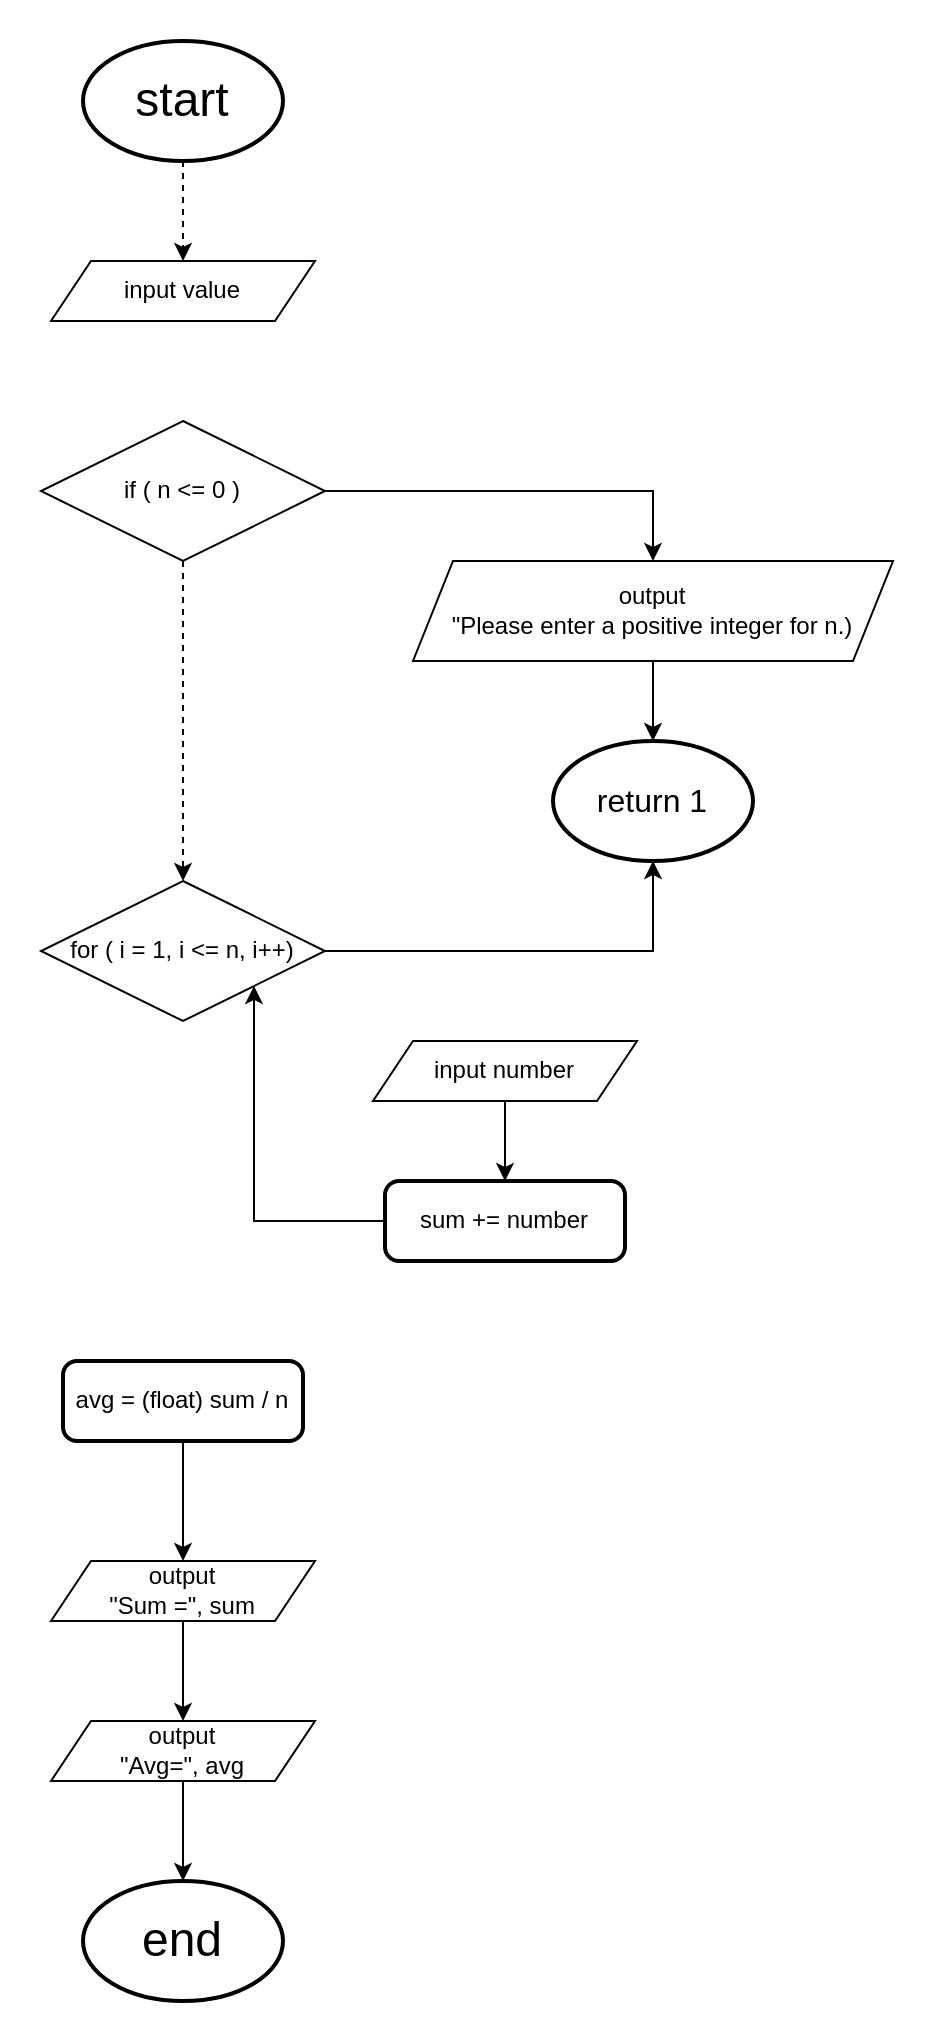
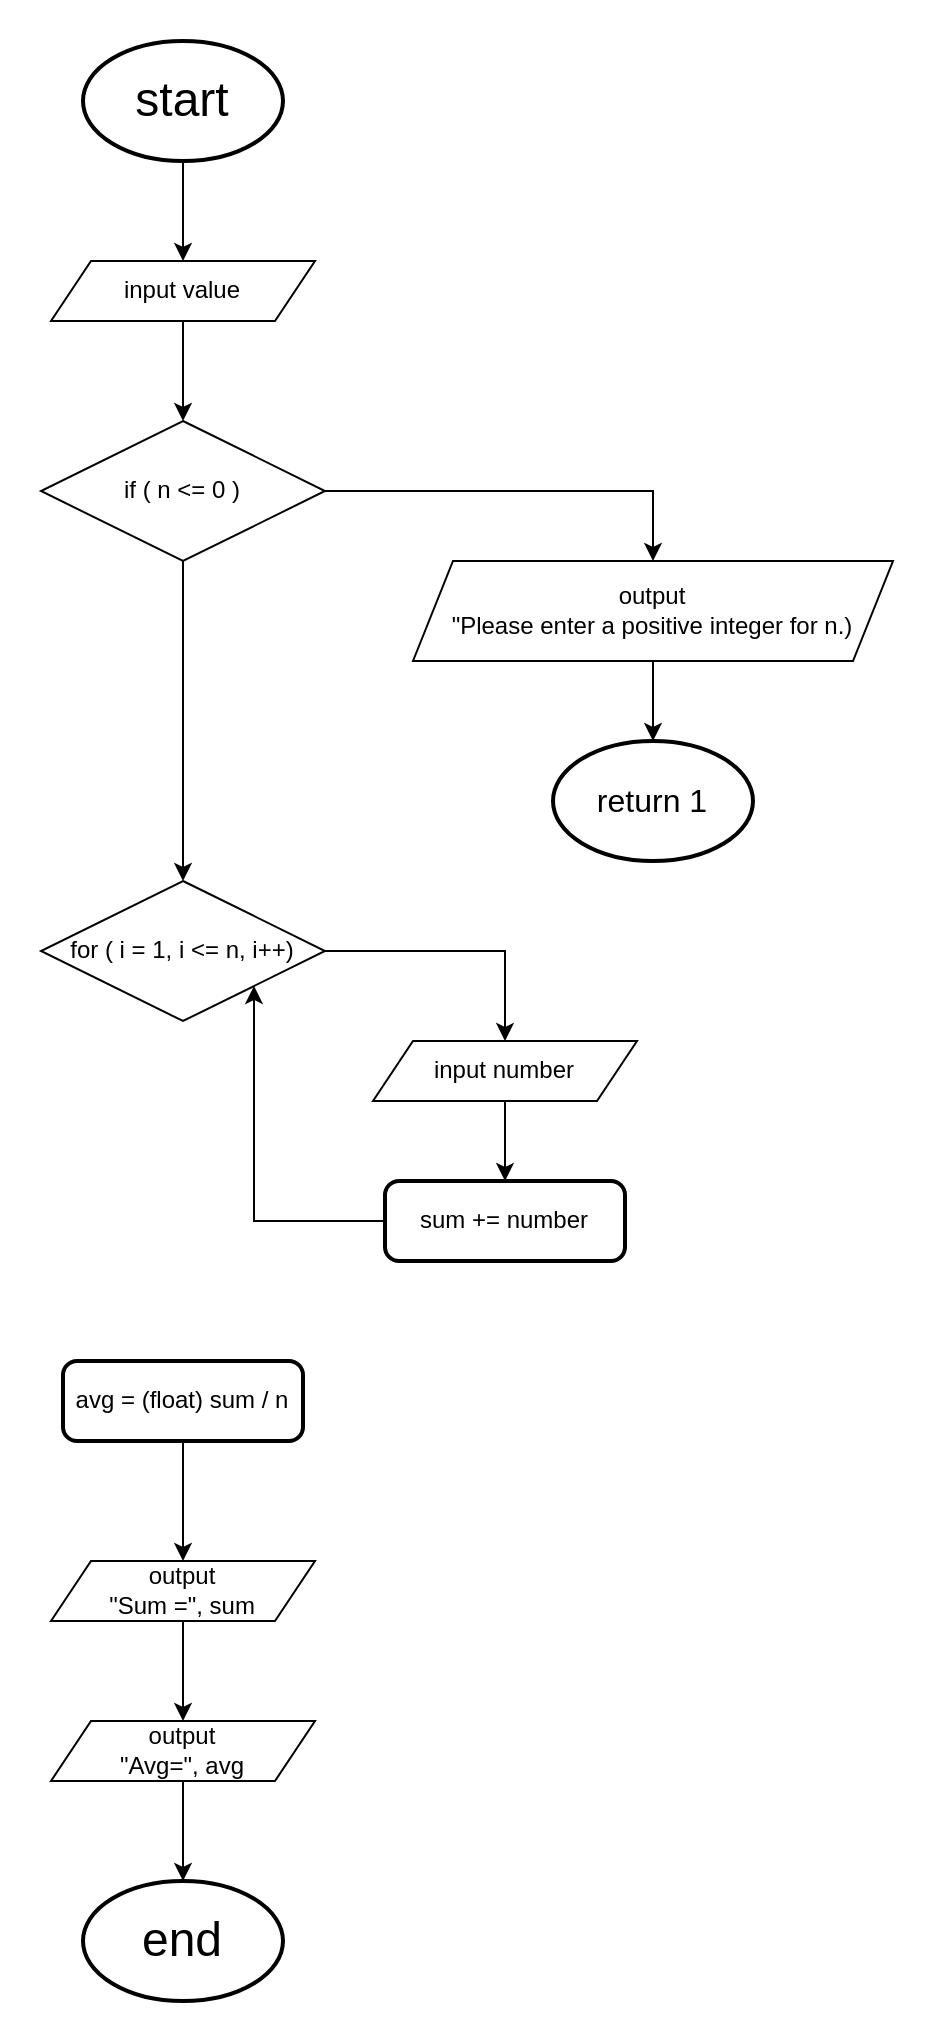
edge "start" -> "input value": style dashed -> solid
edge "input value" -> "if ( n <= 0 )": added
edge "if ( n <= 0 )" -> "for ( i = 1, i <= n, i++)": style dashed -> solid
edge "for ( i = 1, i <= n, i++)" -> "return 1": now "for ( i = 1, i <= n, i++)" -> "input number"
